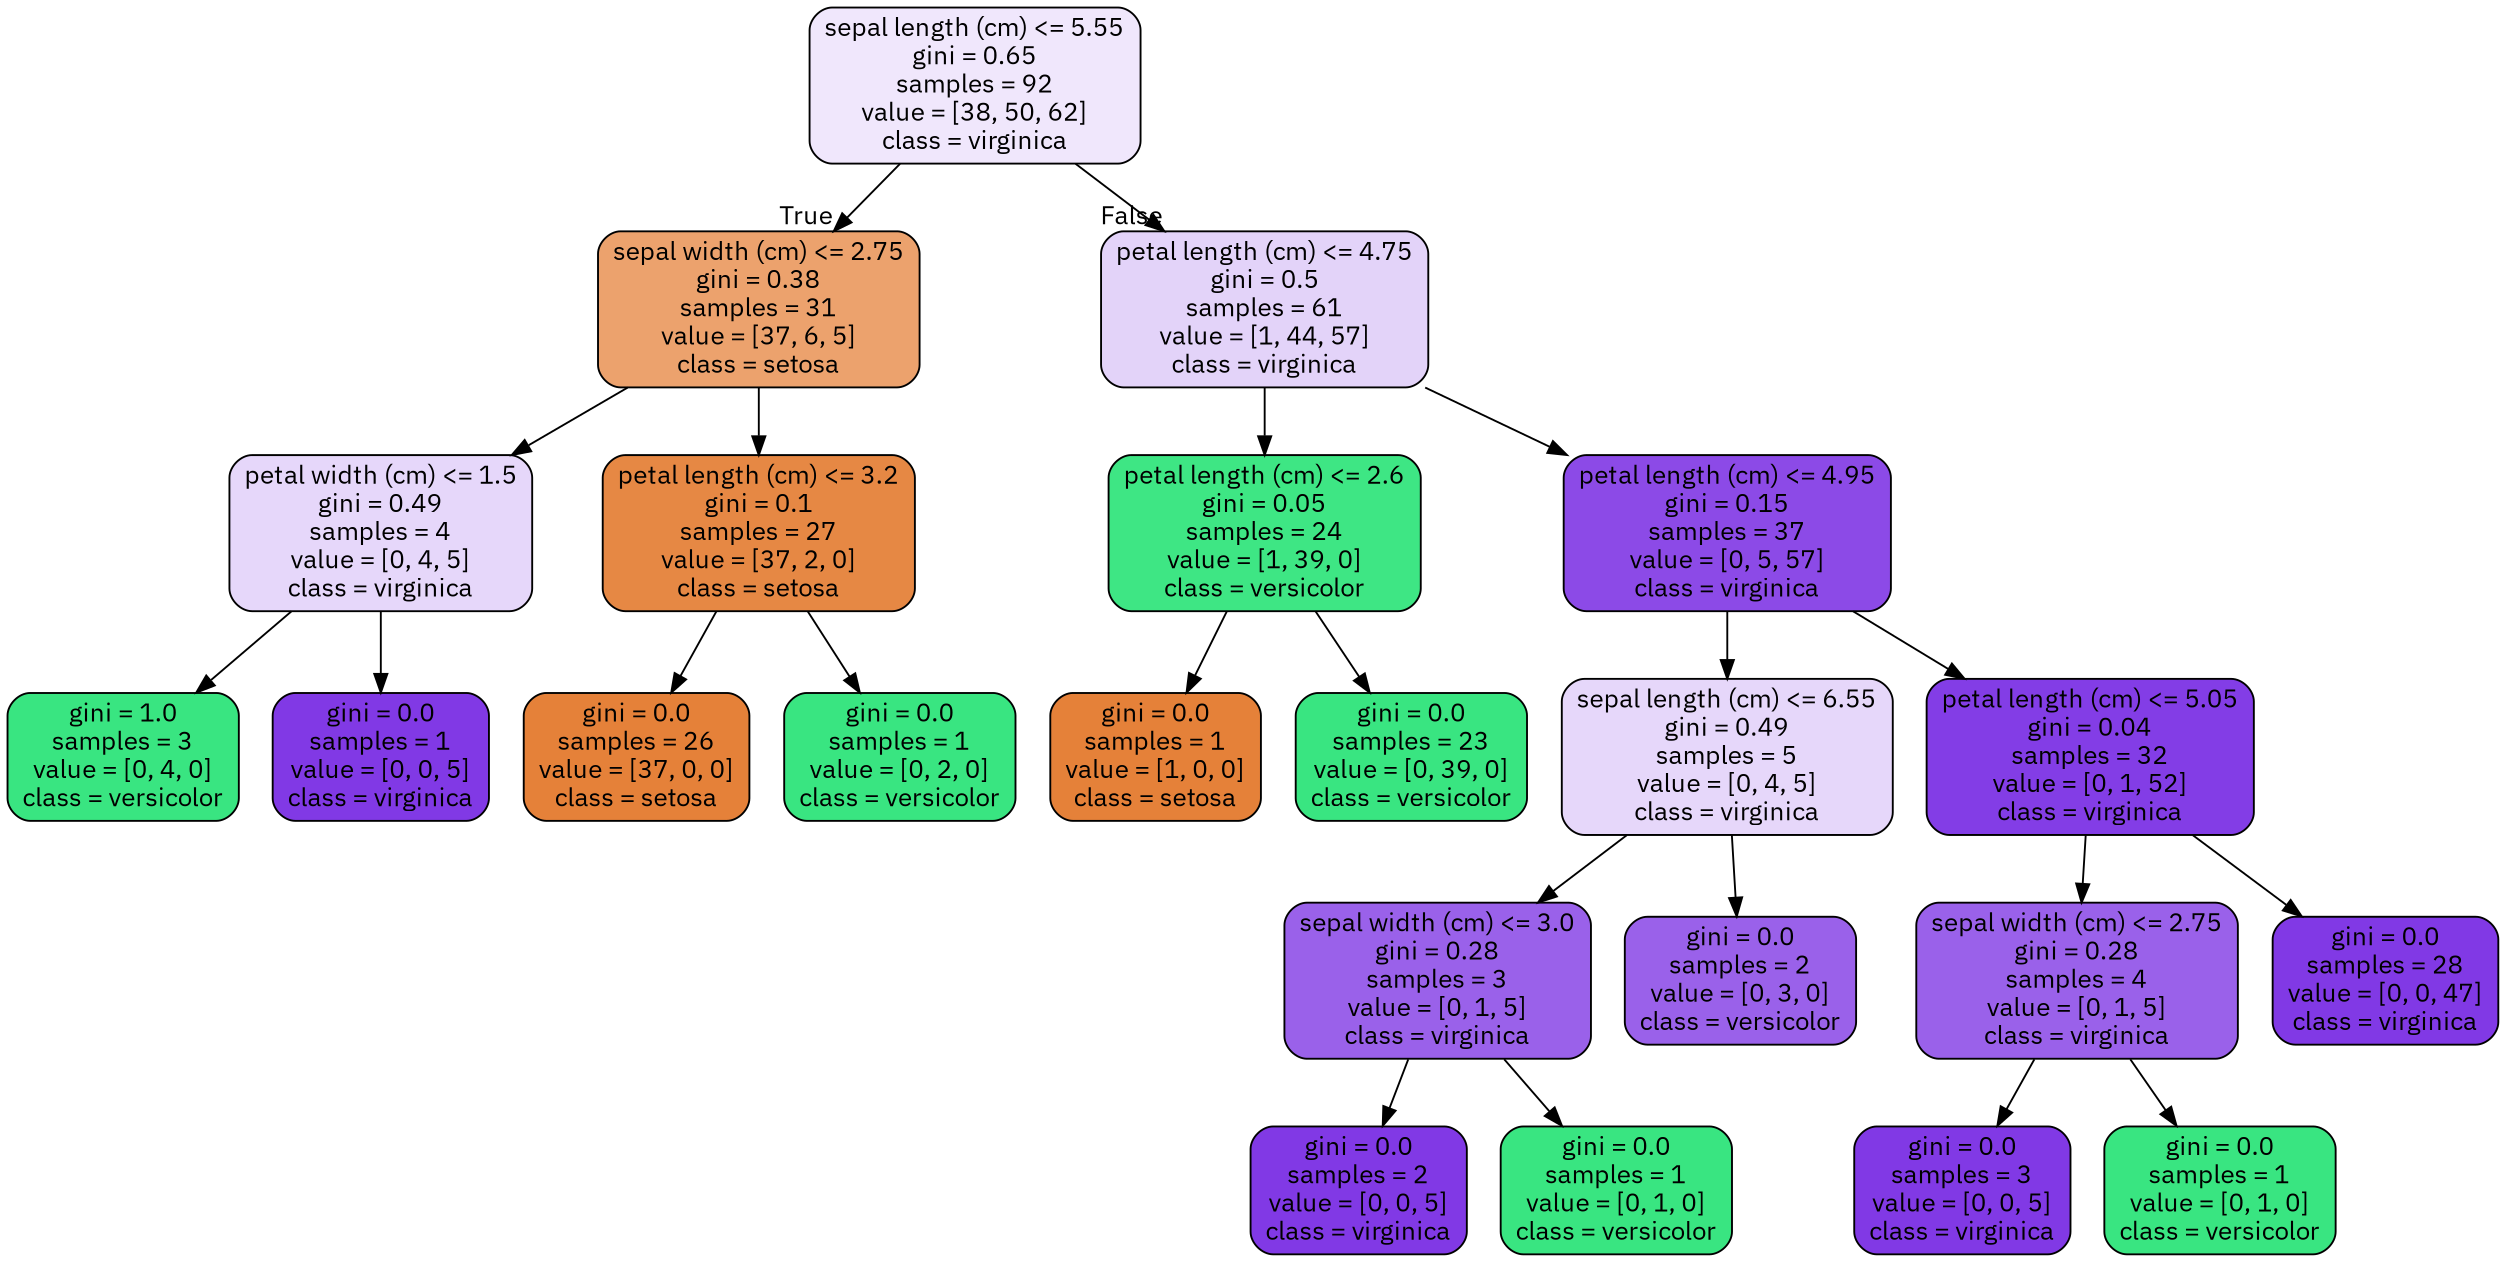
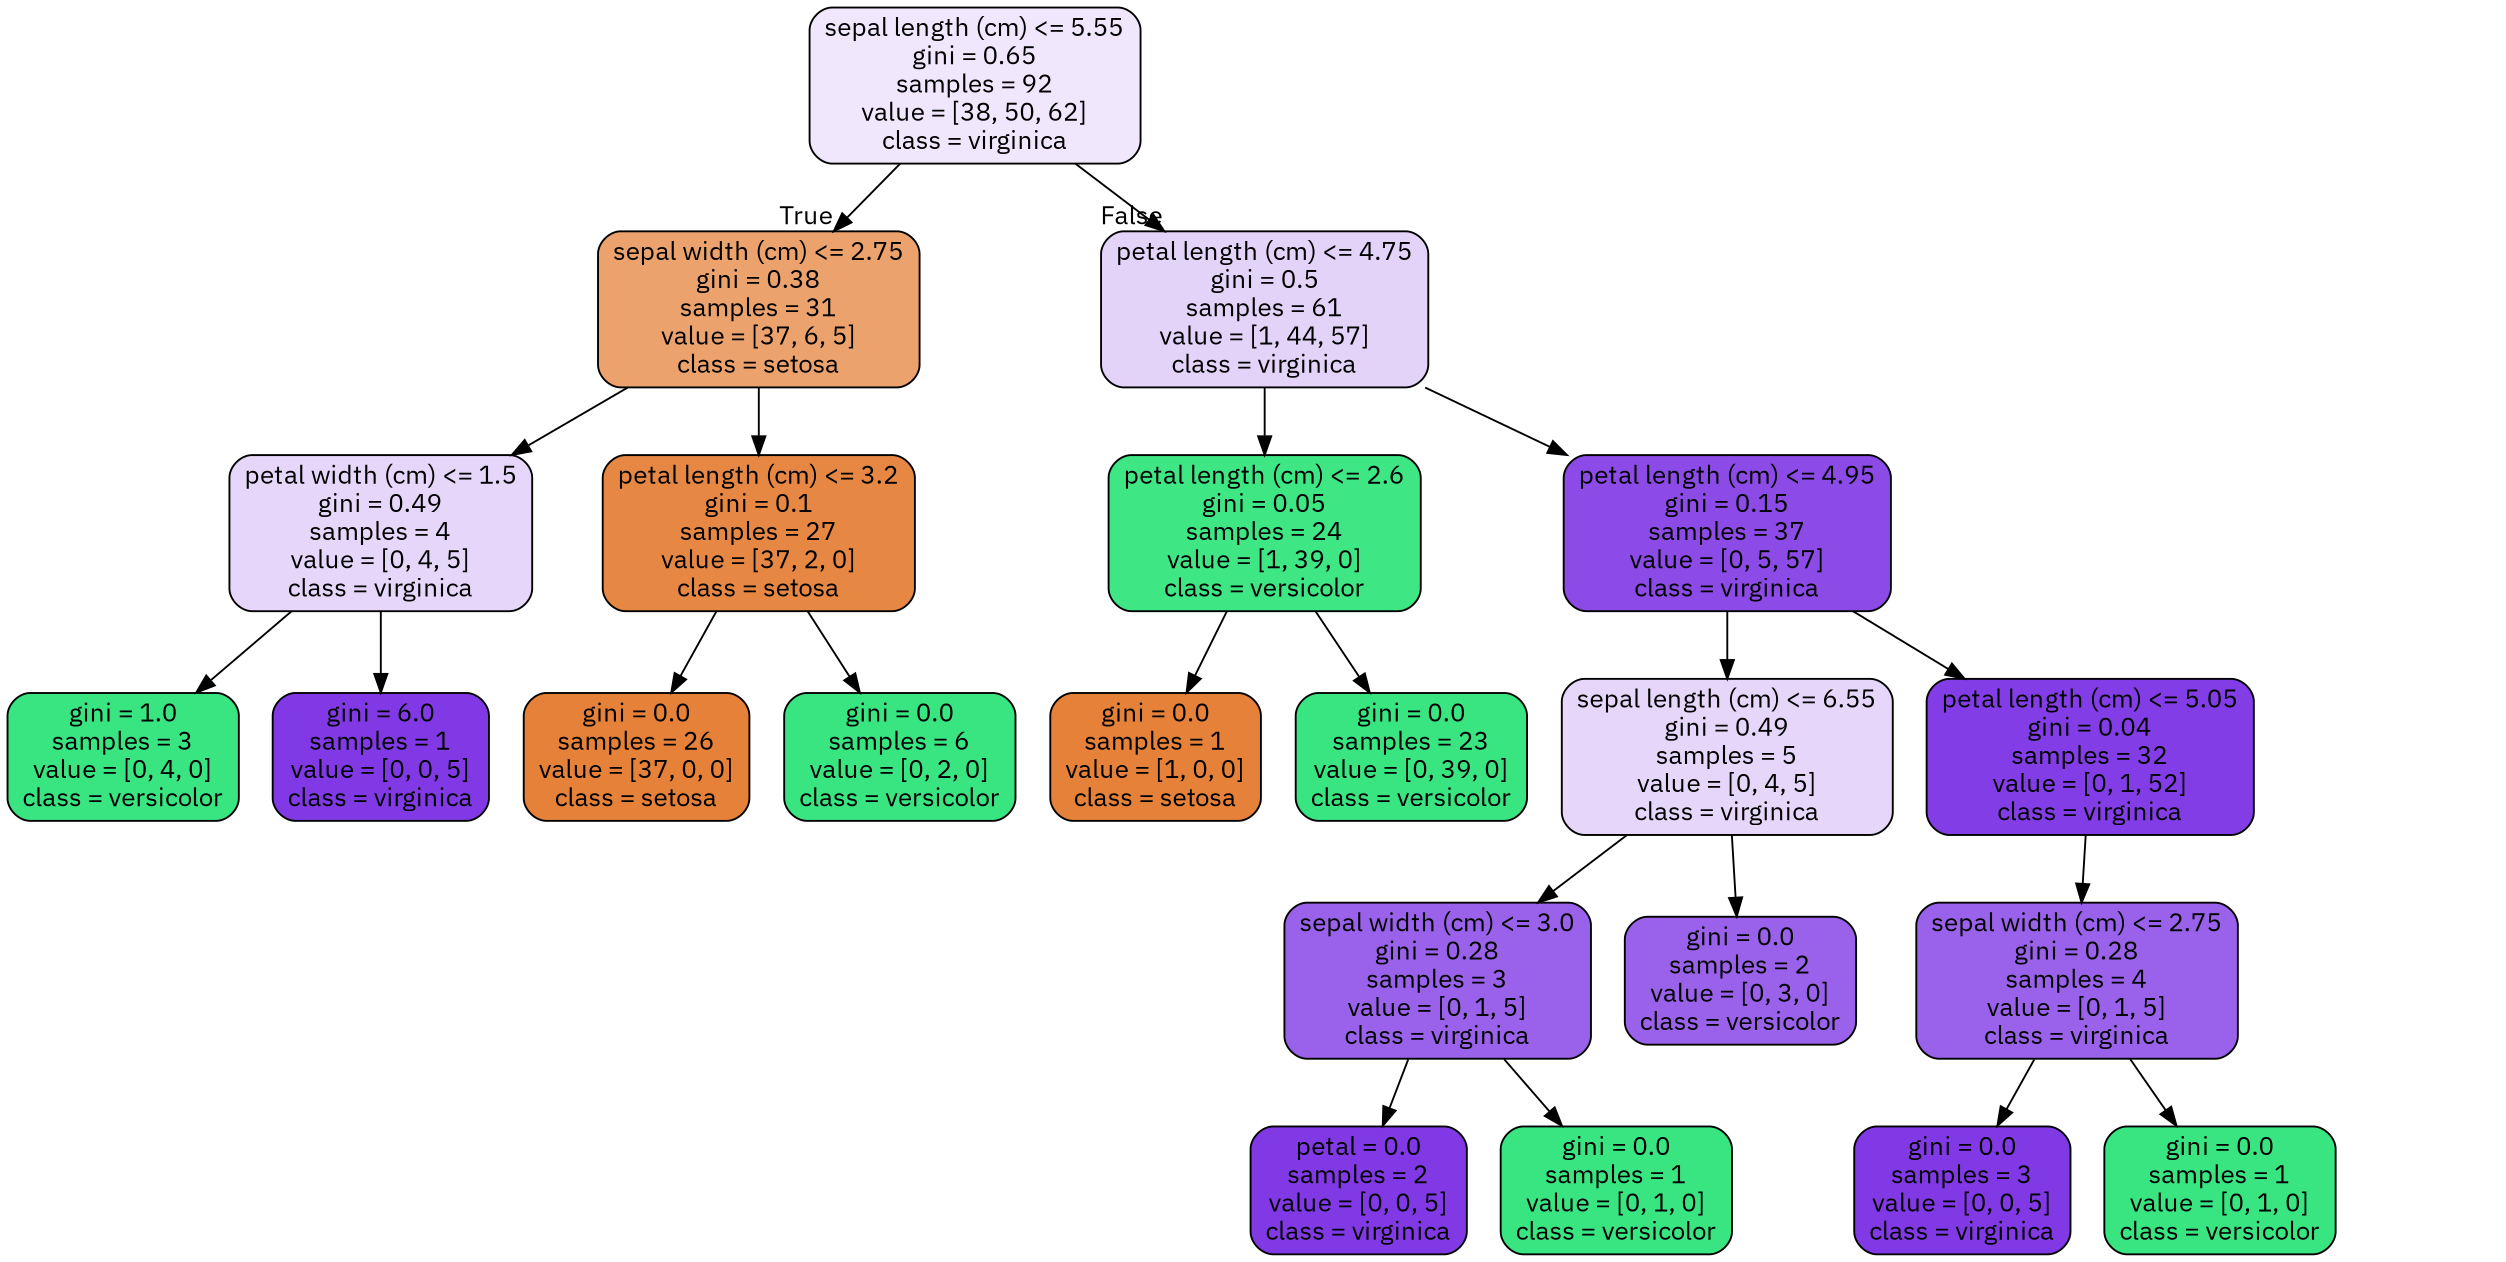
node "gini = 0.0 samples = 1 value = [0, 0, 5] class = virginica": label "gini = 0.0 samples = 1 value = [0, 0, 5] class = virginica" -> "gini = 6.0 samples = 1 value = [0, 0, 5] class = virginica"
node "gini = 0.0 samples = 1 value = [0, 2, 0] class = versicolor": label "gini = 0.0 samples = 1 value = [0, 2, 0] class = versicolor" -> "gini = 0.0 samples = 6 value = [0, 2, 0] class = versicolor"
node "gini = 0.0 samples = 28 value = [0, 0, 47] class = virginica": removed
node "gini = 0.0 samples = 2 value = [0, 0, 5] class = virginica": label "gini = 0.0 samples = 2 value = [0, 0, 5] class = virginica" -> "petal = 0.0 samples = 2 value = [0, 0, 5] class = virginica"
